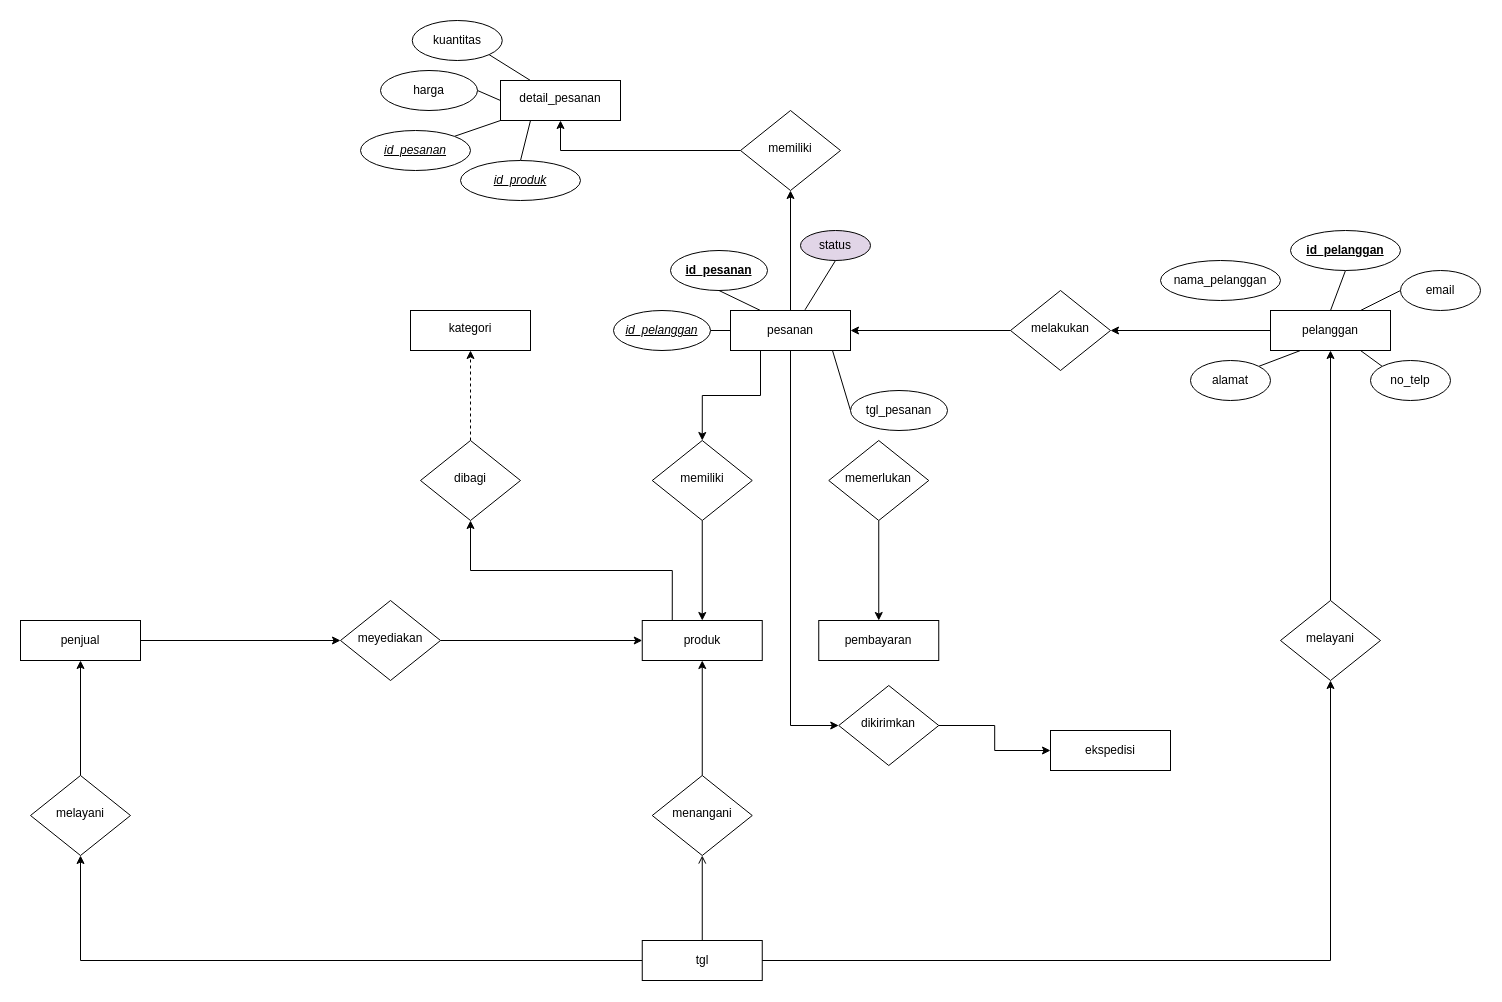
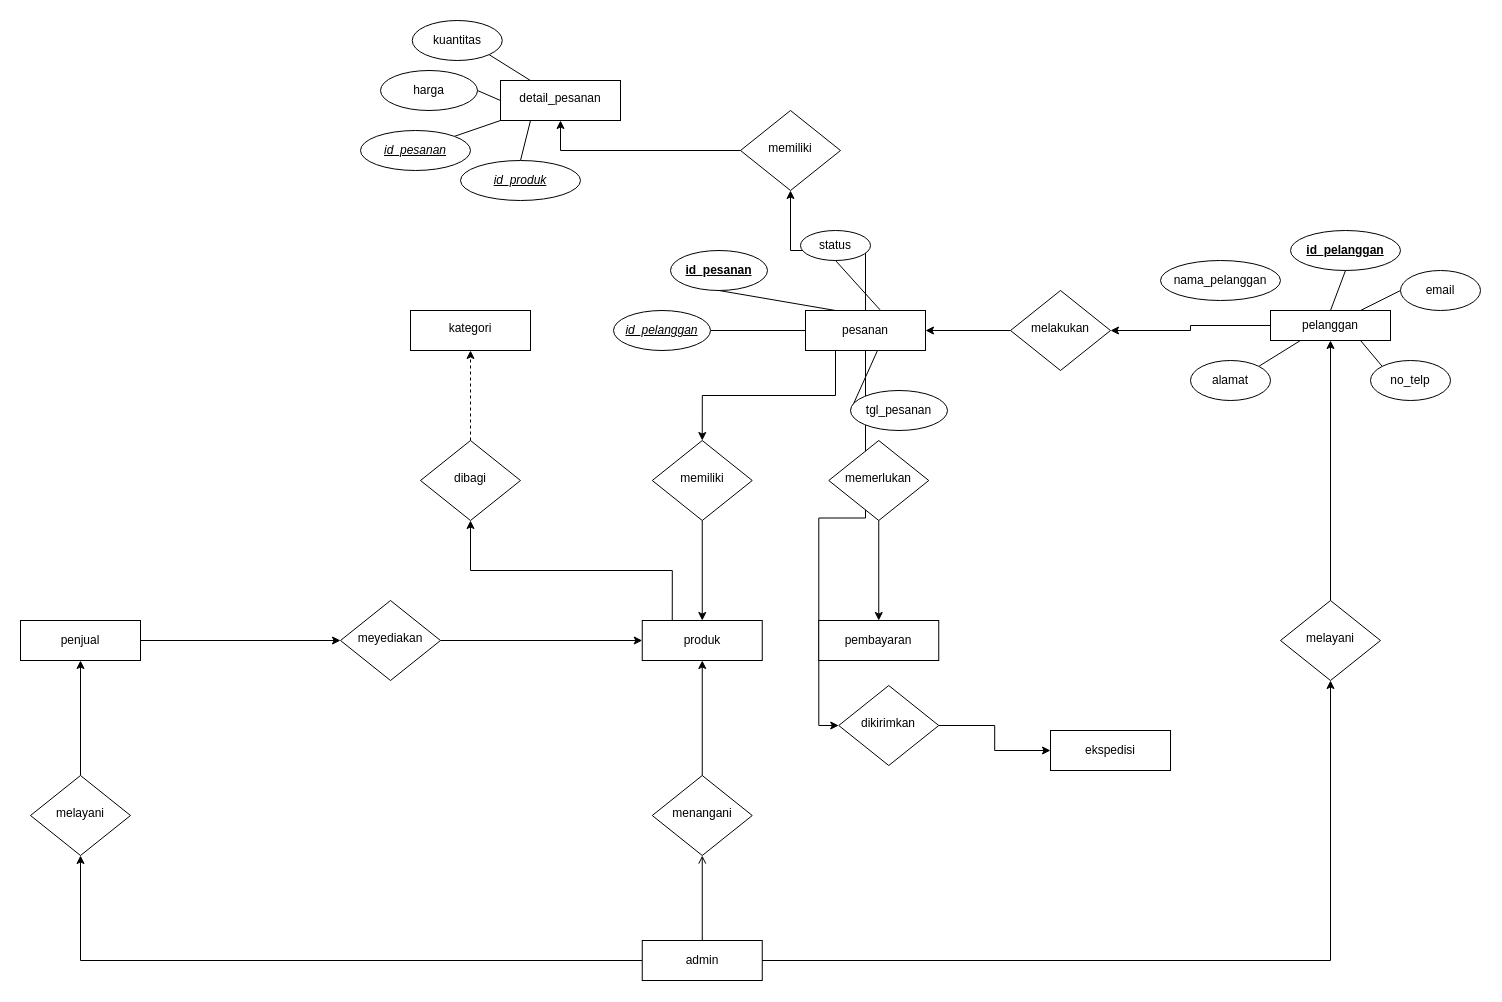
node "status": fillcolor #e1d5e7 -> #ffffff
node "pesanan": moved (791, 331) -> (866, 331)
node "pelanggan": size 120x40 -> 120x30
node "tgl": label "tgl" -> "admin"
